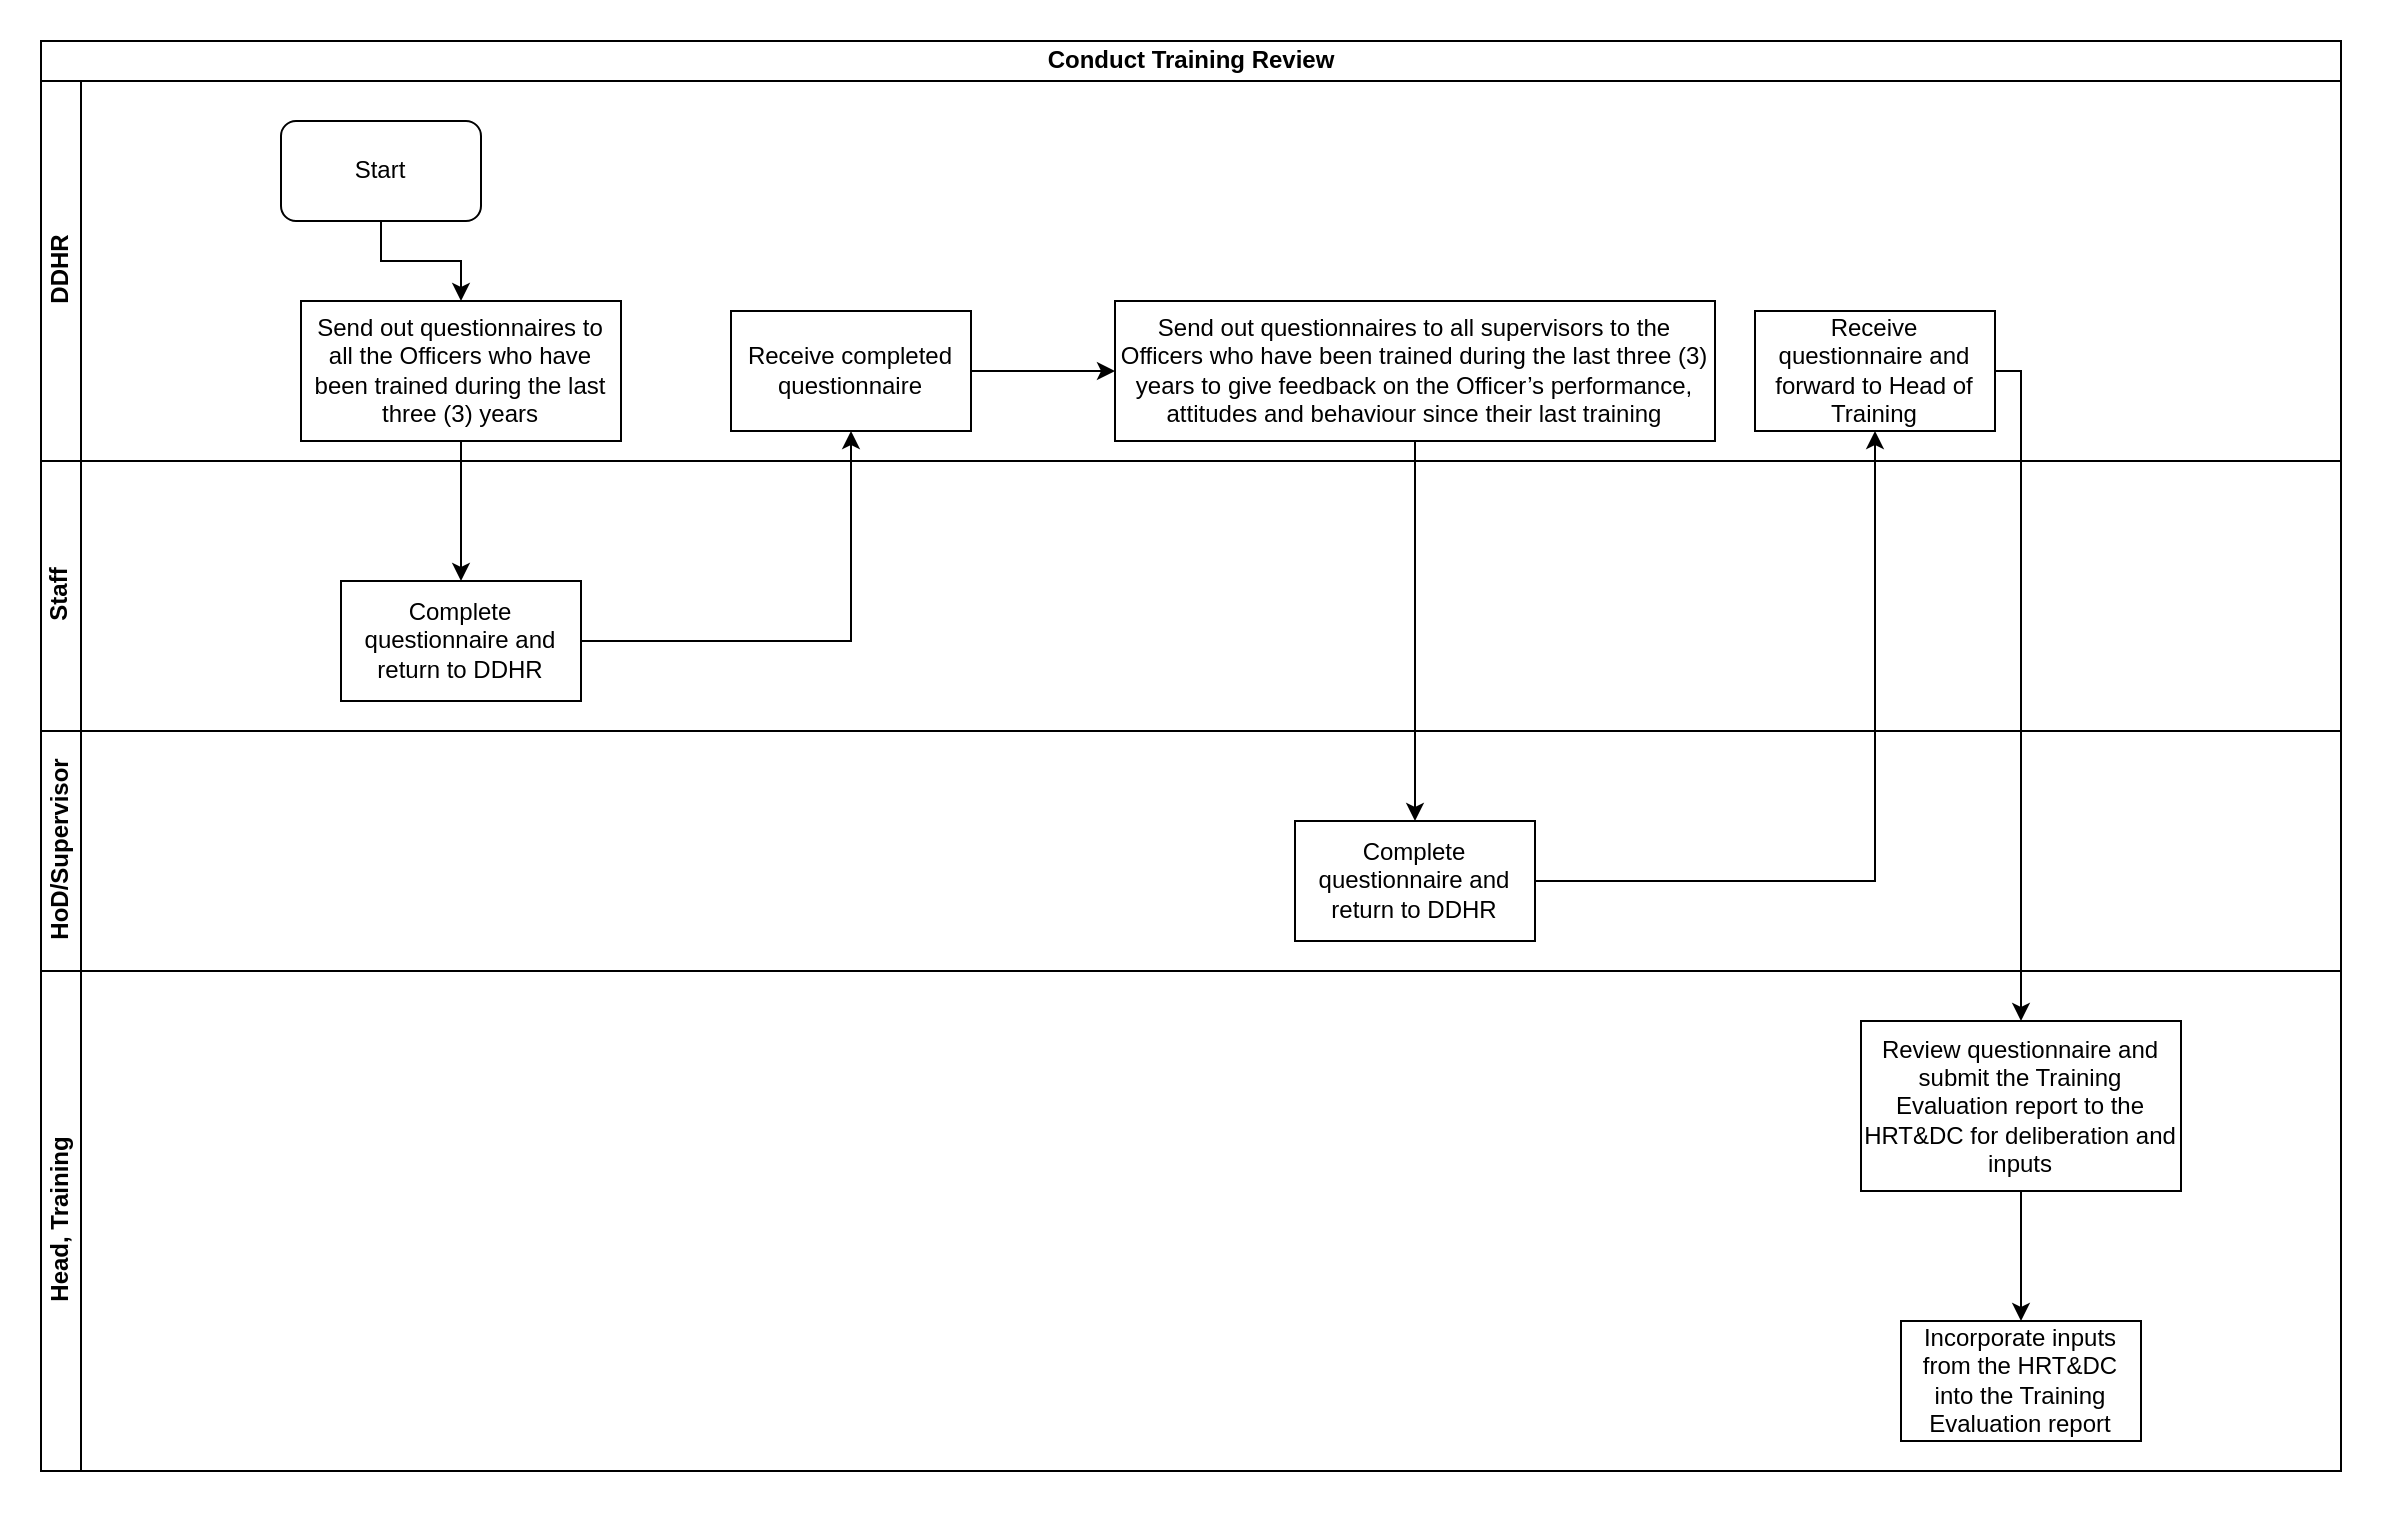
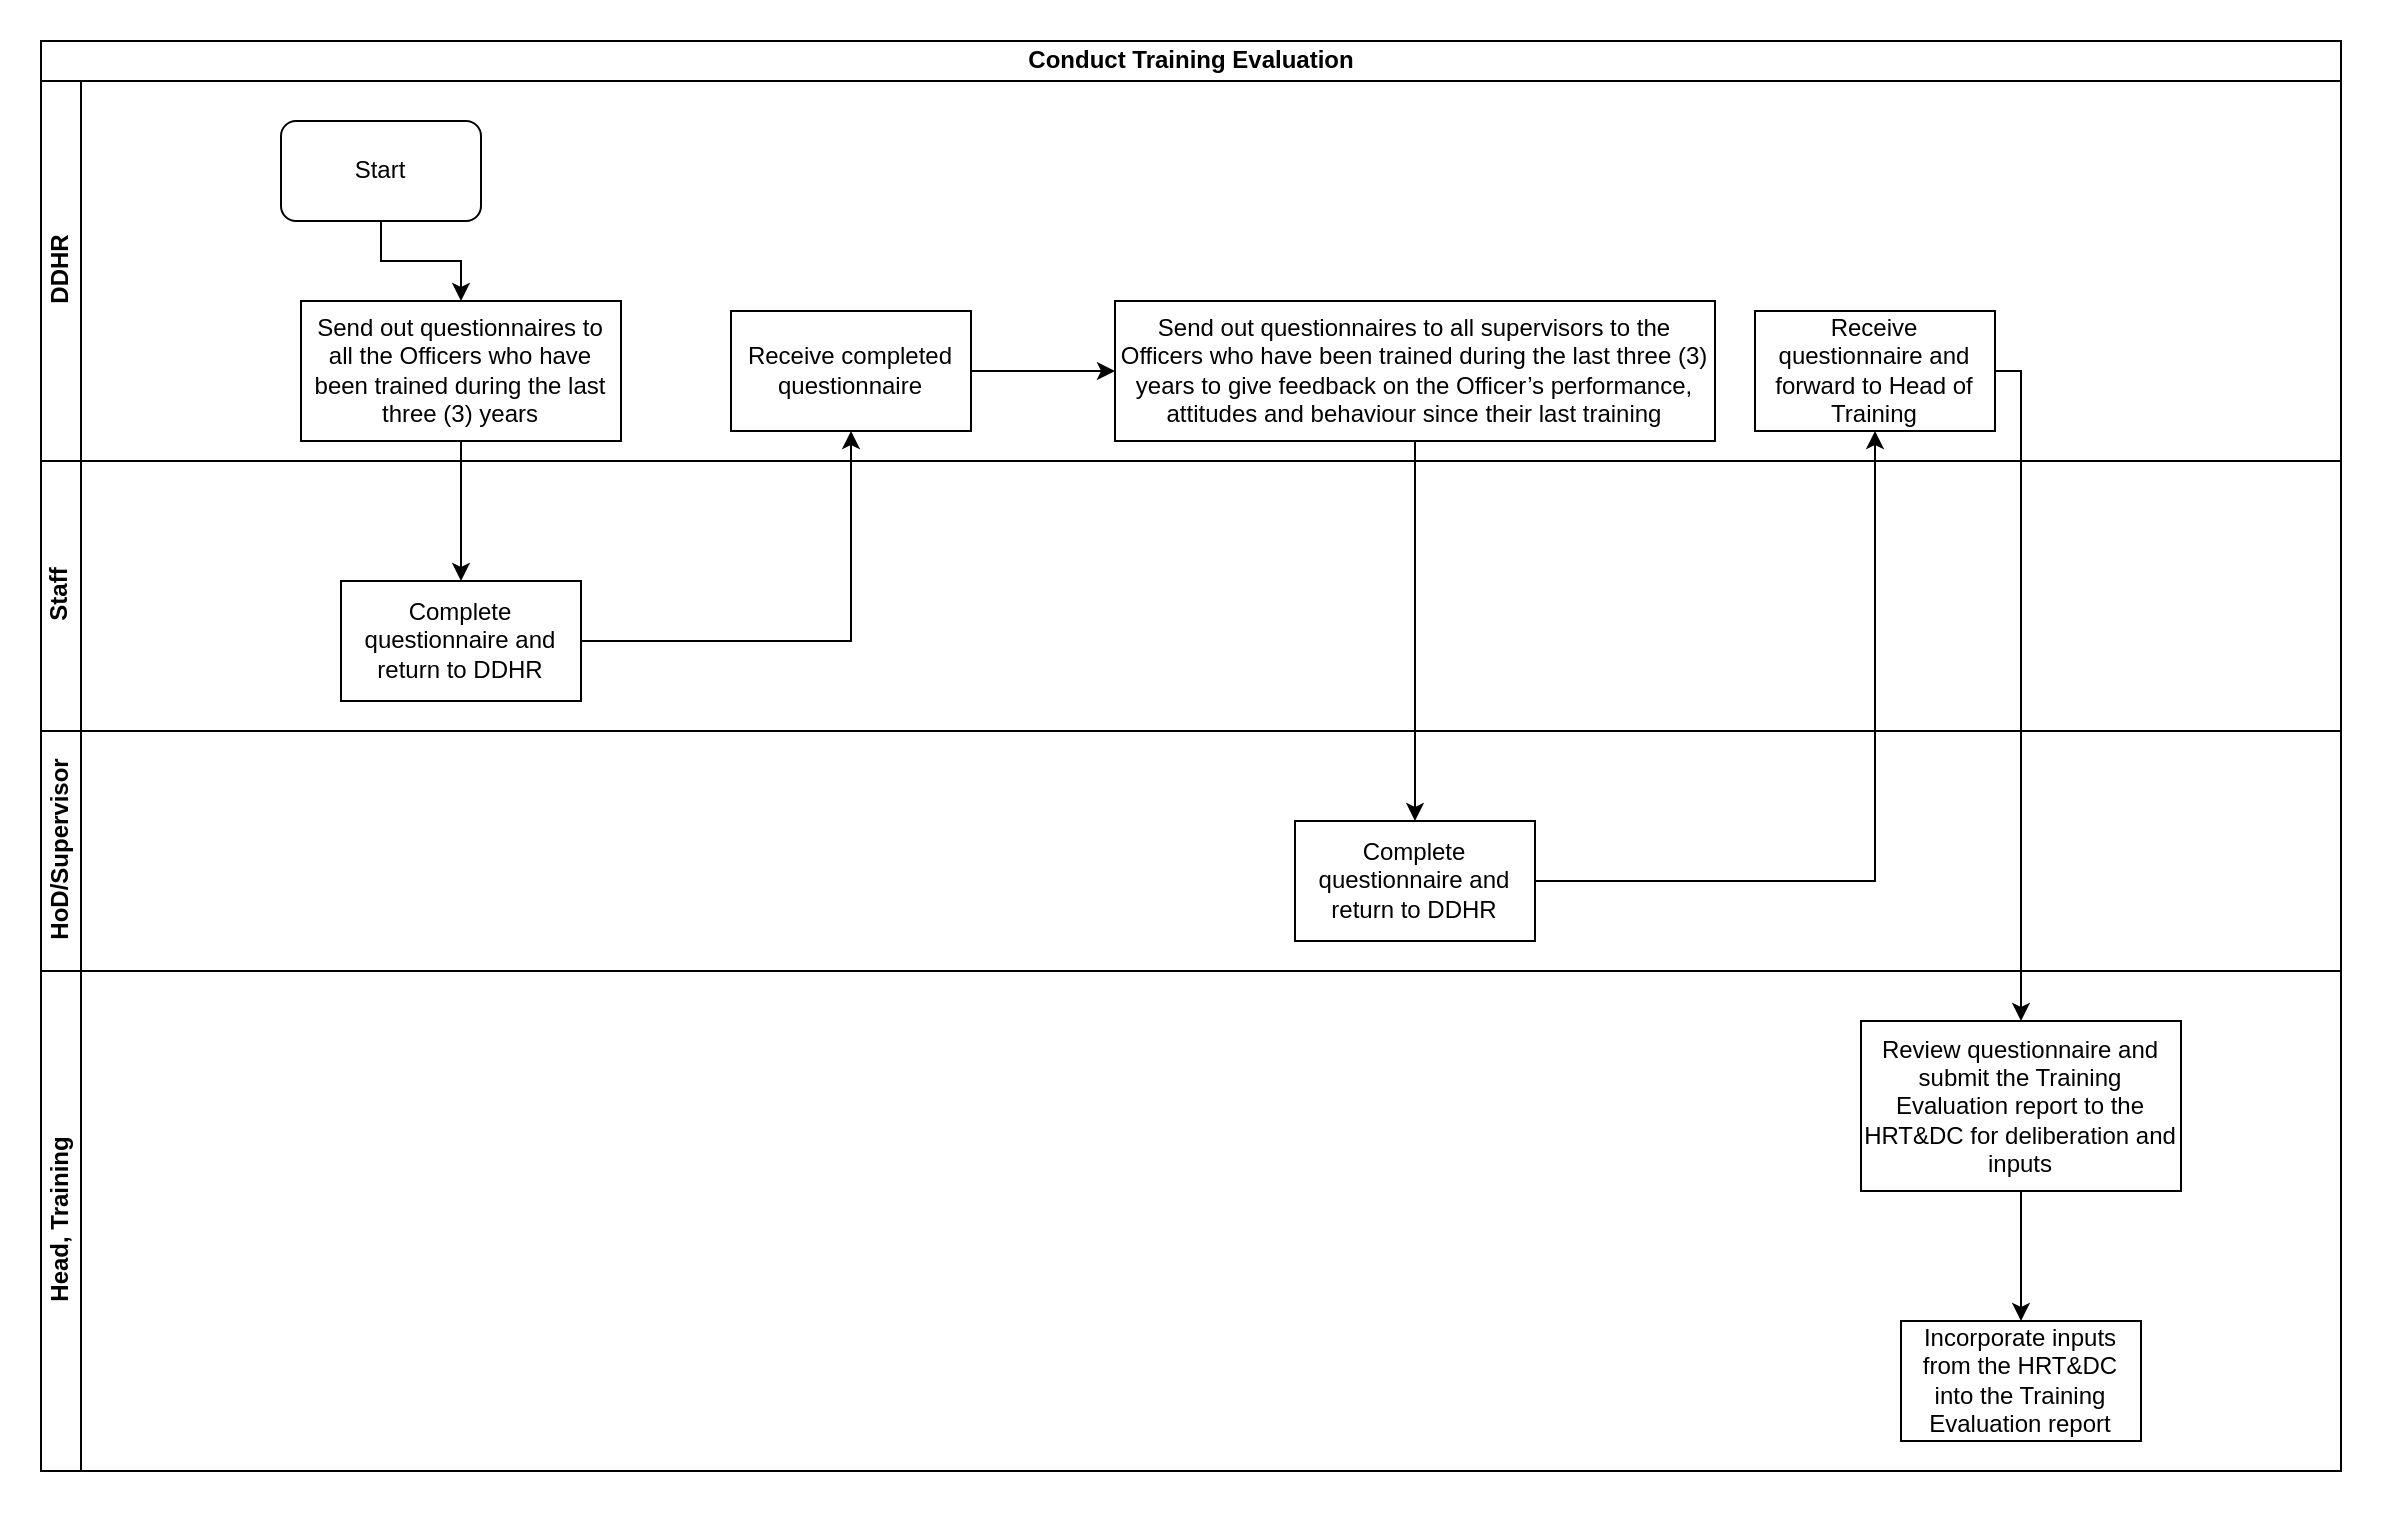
node "Conduct Training Review": label "Conduct Training Review" -> "Conduct Training Evaluation"
